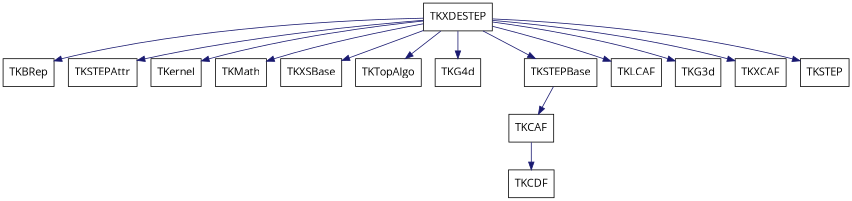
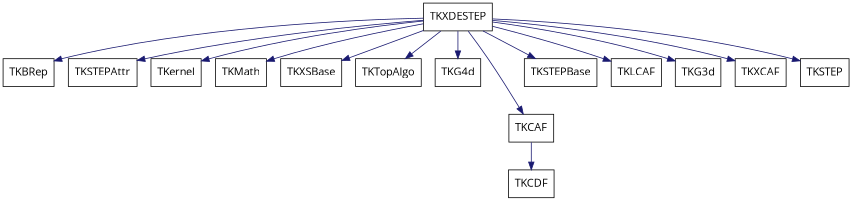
edge "TKSTEPBase" -> "TKCAF": now "TKXDESTEP" -> "TKCAF"
